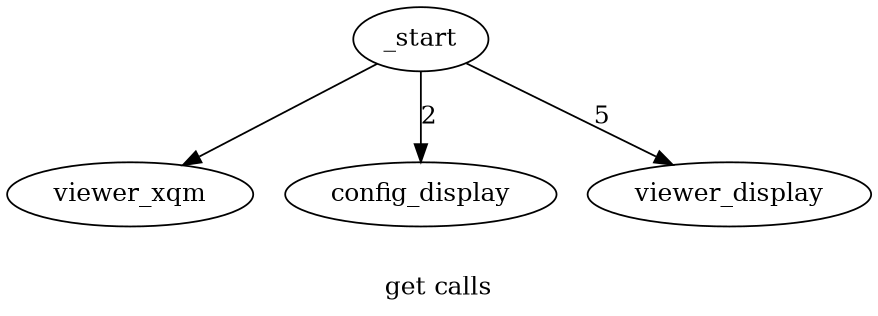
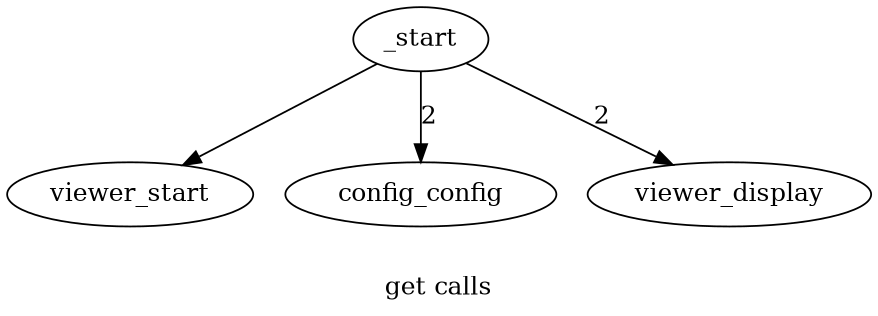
edge "_start" -> "viewer_display": label "5" -> "2"
node "viewer_xqm": label "viewer_xqm" -> "viewer_start"
node "config_display": label "config_display" -> "config_config"
